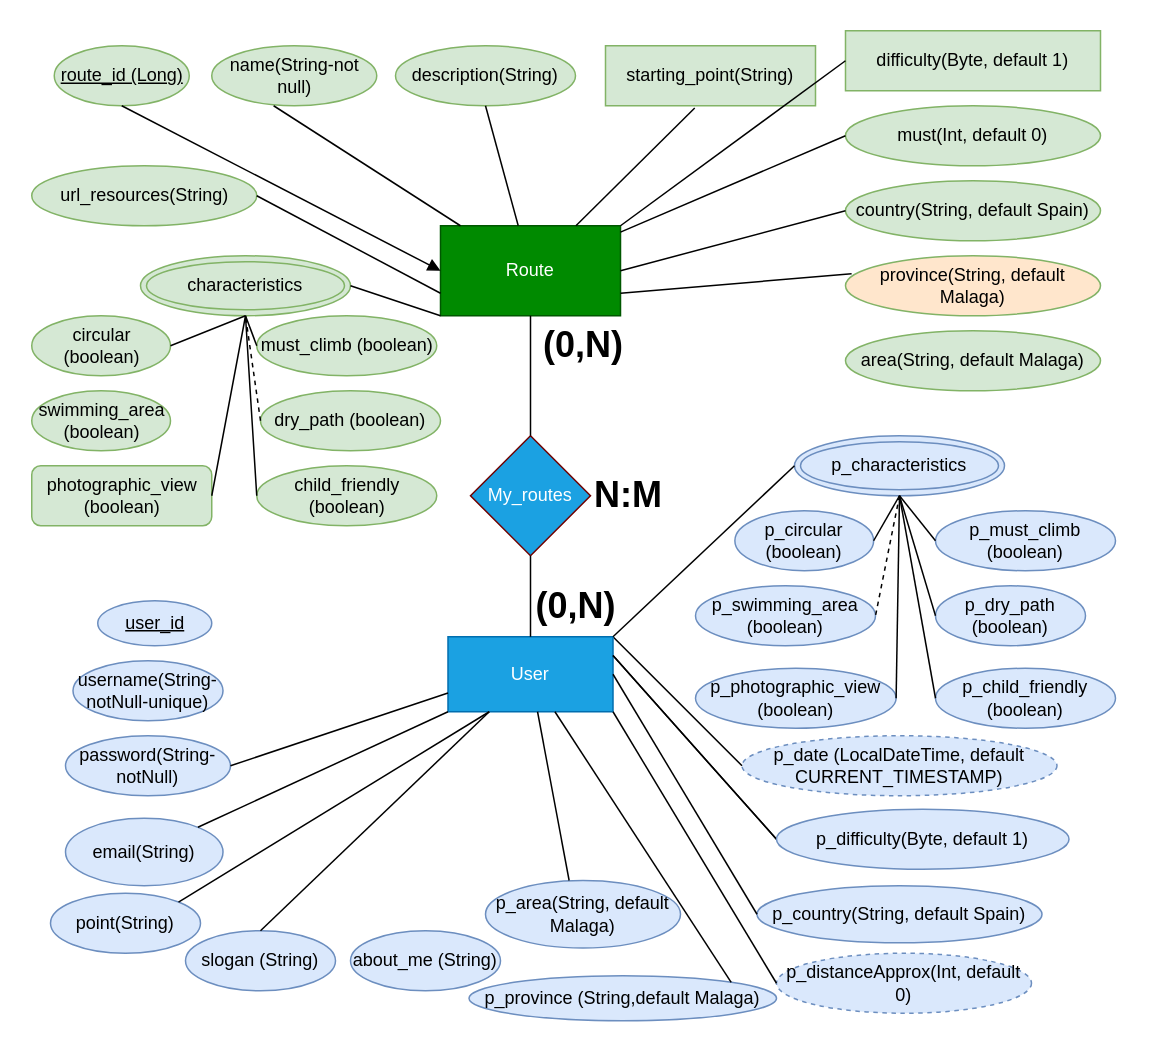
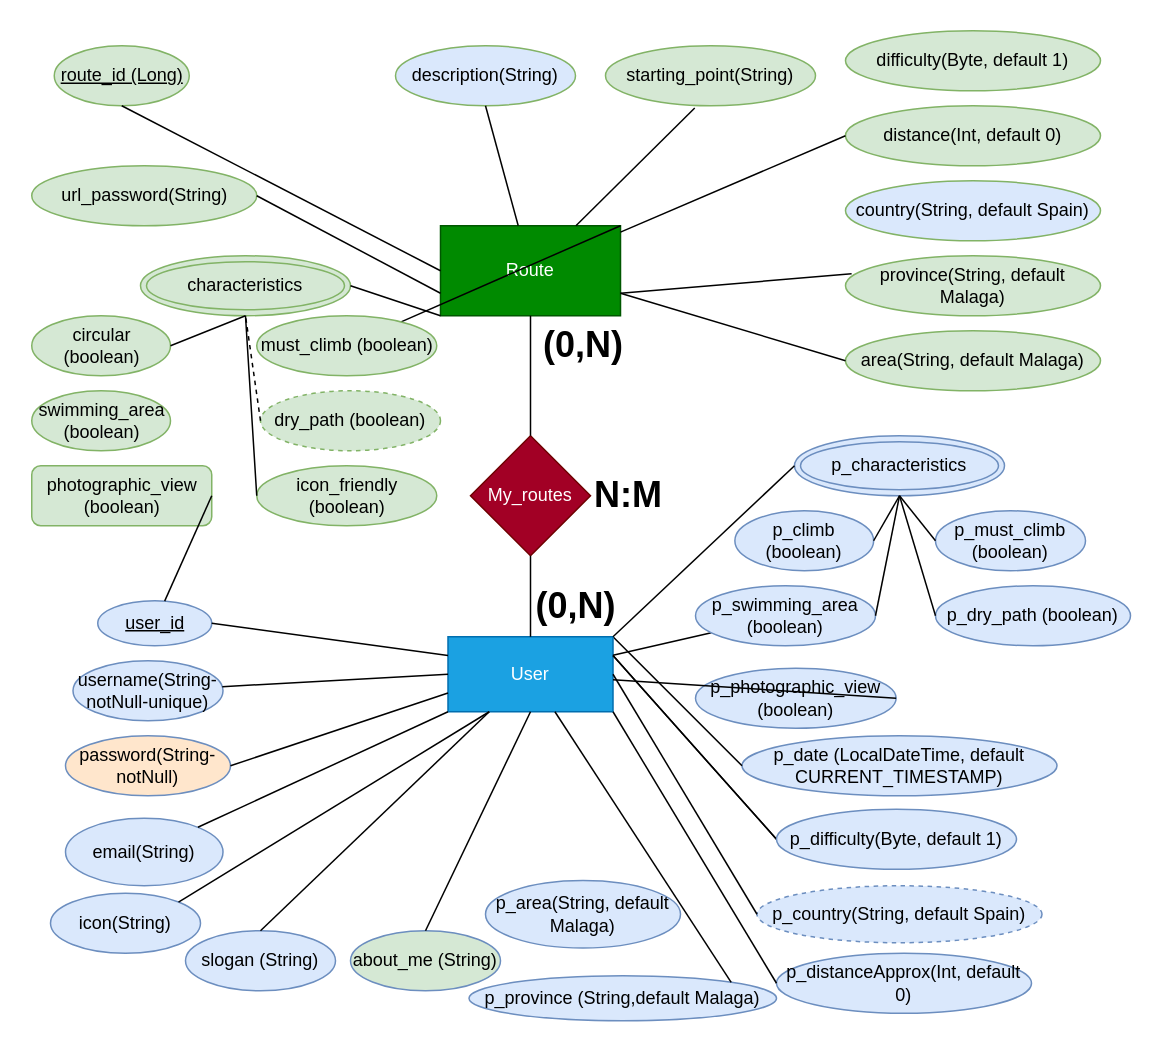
node "difficulty(Byte, default 1)": shape rectangle -> ellipse
node "name(String-not null)": removed
node "description(String)": fillcolor #d5e8d4 -> #dae8fc
node "starting_point(String)": shape rectangle -> ellipse
node "must(Int, default 0)": label "must(Int, default 0)" -> "distance(Int, default 0)"
edge "difficulty(Byte, default 1)" -- "Route": now "must_climb (boolean)" -- "Route"
edge "name(String-not null)" -- "Route": removed
node "url_resources(String)": label "url_resources(String)" -> "url_password(String)"
node "country(String, default Spain)": fillcolor #d5e8d4 -> #dae8fc
edge "country(String, default Spain)" -- "Route": removed
edge "route_id (Long)" -> "Route": arrowhead block -> none
node "province(String, default Malaga)": fillcolor #ffe6cc -> #d5e8d4
edge "Route" -- "area(String, default Malaga)": added
edge "characteristics" -- "must_climb (boolean)": removed
edge "characteristics" -- "photographic_view (boolean)": now "user_id" -- "photographic_view (boolean)"
node "dry_path (boolean)": style solid -> dashed
node "child_friendly (boolean)": label "child_friendly (boolean)" -> "icon_friendly (boolean)"
node "My_routes": fillcolor #1ba1e2 -> #a20025
node "p_circular (boolean)": label "p_circular (boolean)" -> "p_climb (boolean)"
node "p_must_climb (boolean)": size 180x60 -> 150x60
edge "p_characteristics" -- "p_swimming_area (boolean)": style dashed -> solid
edge "p_characteristics" -- "p_photographic_view (boolean)": now "User" -- "p_photographic_view (boolean)"
edge "p_characteristics" -- "p_child_friendly (boolean)": removed
node "p_dry_path (boolean)": size 150x60 -> 195x60
edge "user_id" -- "User": added
edge "User" -- "username(String-notNull-unique)": added
node "p_child_friendly (boolean)": removed
node "password(String-notNull)": fillcolor #dae8fc -> #ffe6cc
node "p_date (LocalDateTime, default CURRENT_TIMESTAMP)": style dashed -> solid
edge "User" -- "p_area(String, default Malaga)": now "User" -- "p_swimming_area (boolean)"
edge "User" -- "about_me (String)": added
node "p_difficulty(Byte, default 1)": size 293x60 -> 240x60
node "p_country(String, default Spain)": style solid -> dashed
node "point(String)": label "point(String)" -> "icon(String)"
node "about_me (String)": fillcolor #dae8fc -> #d5e8d4
node "p_distanceApprox(Int, default 0)": style dashed -> solid
